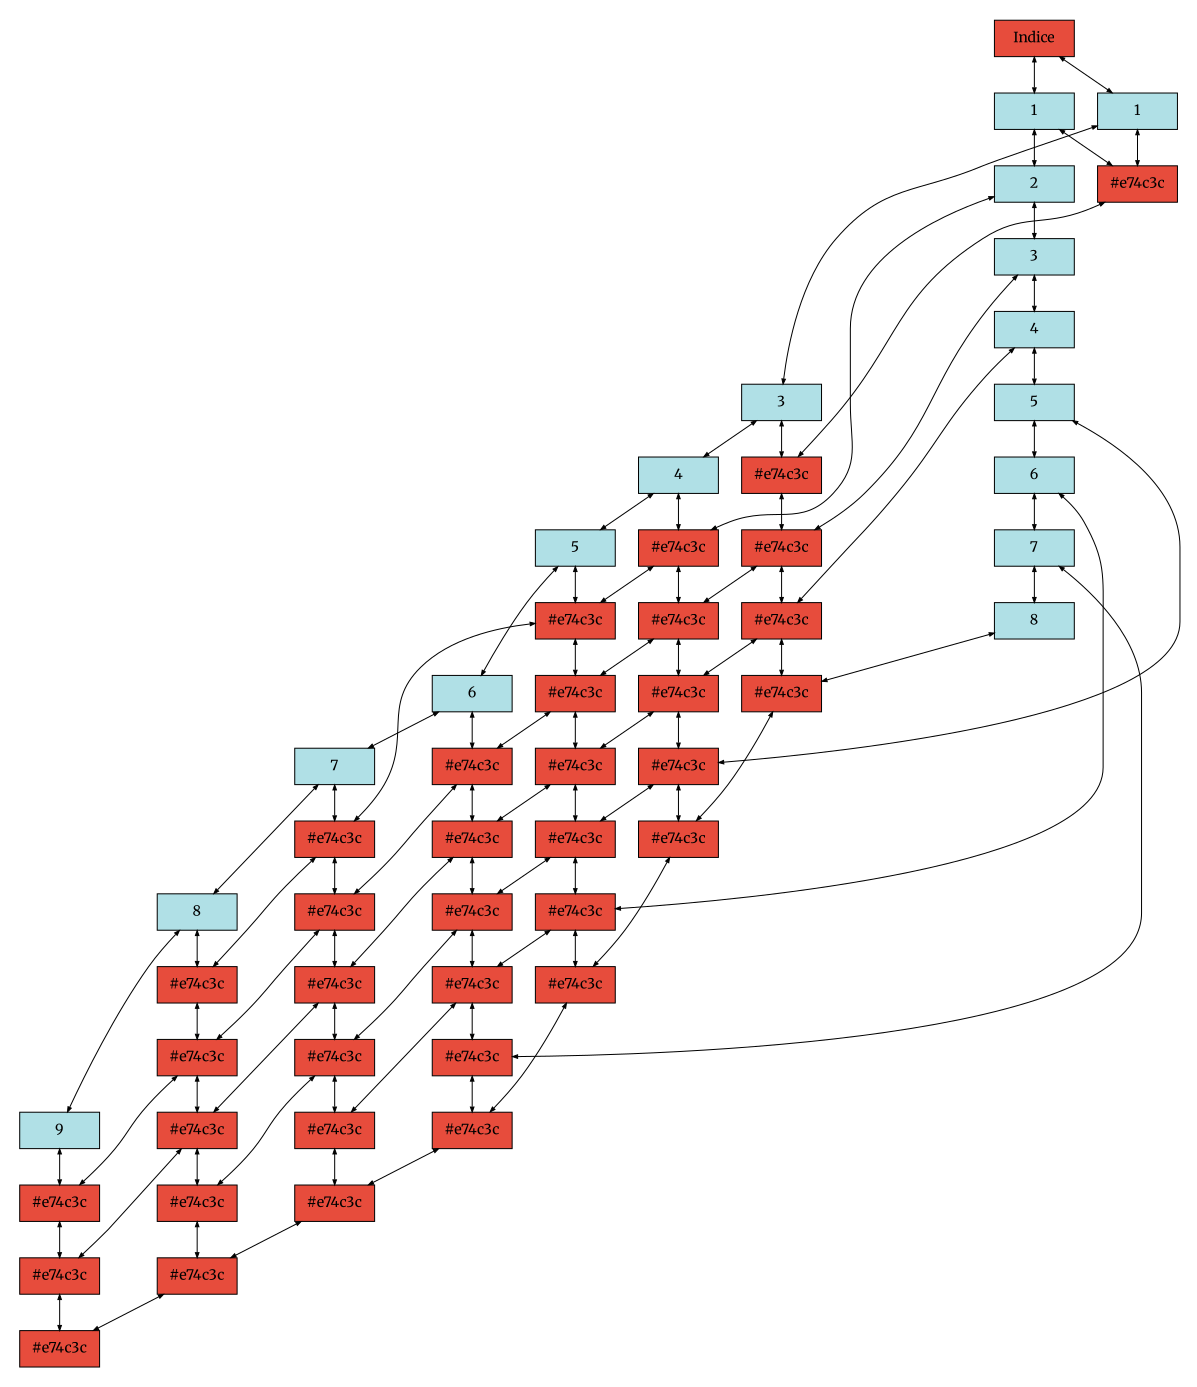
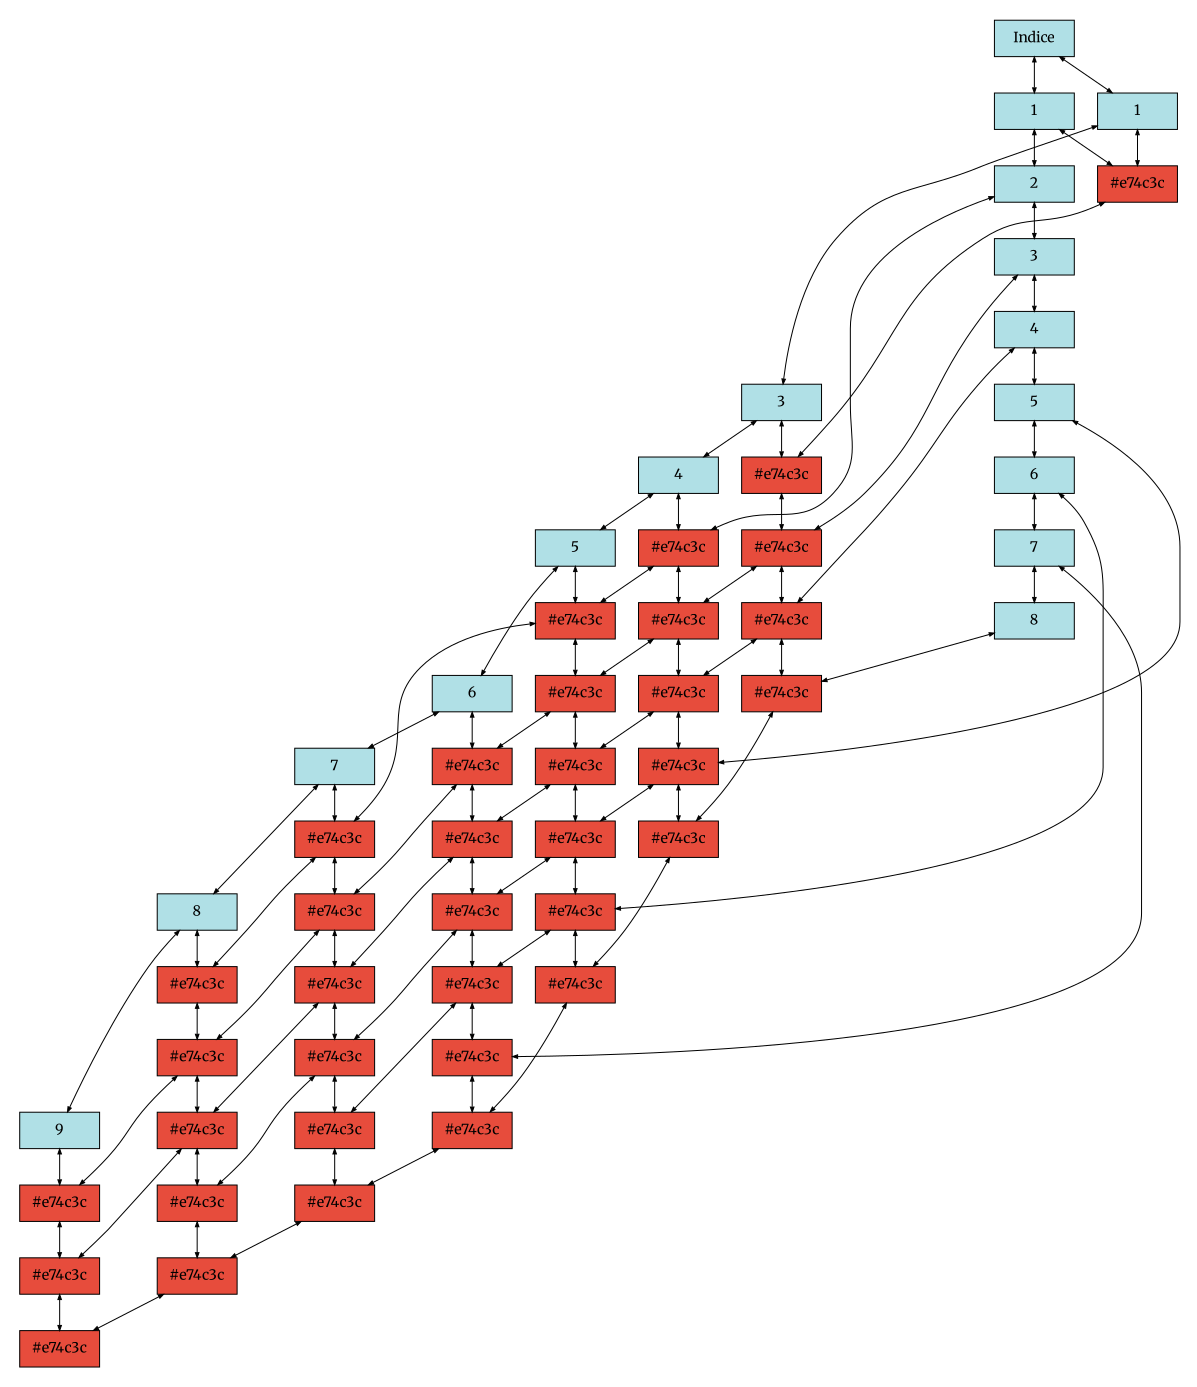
node "Indice": fillcolor #e74c3c -> powderblue
